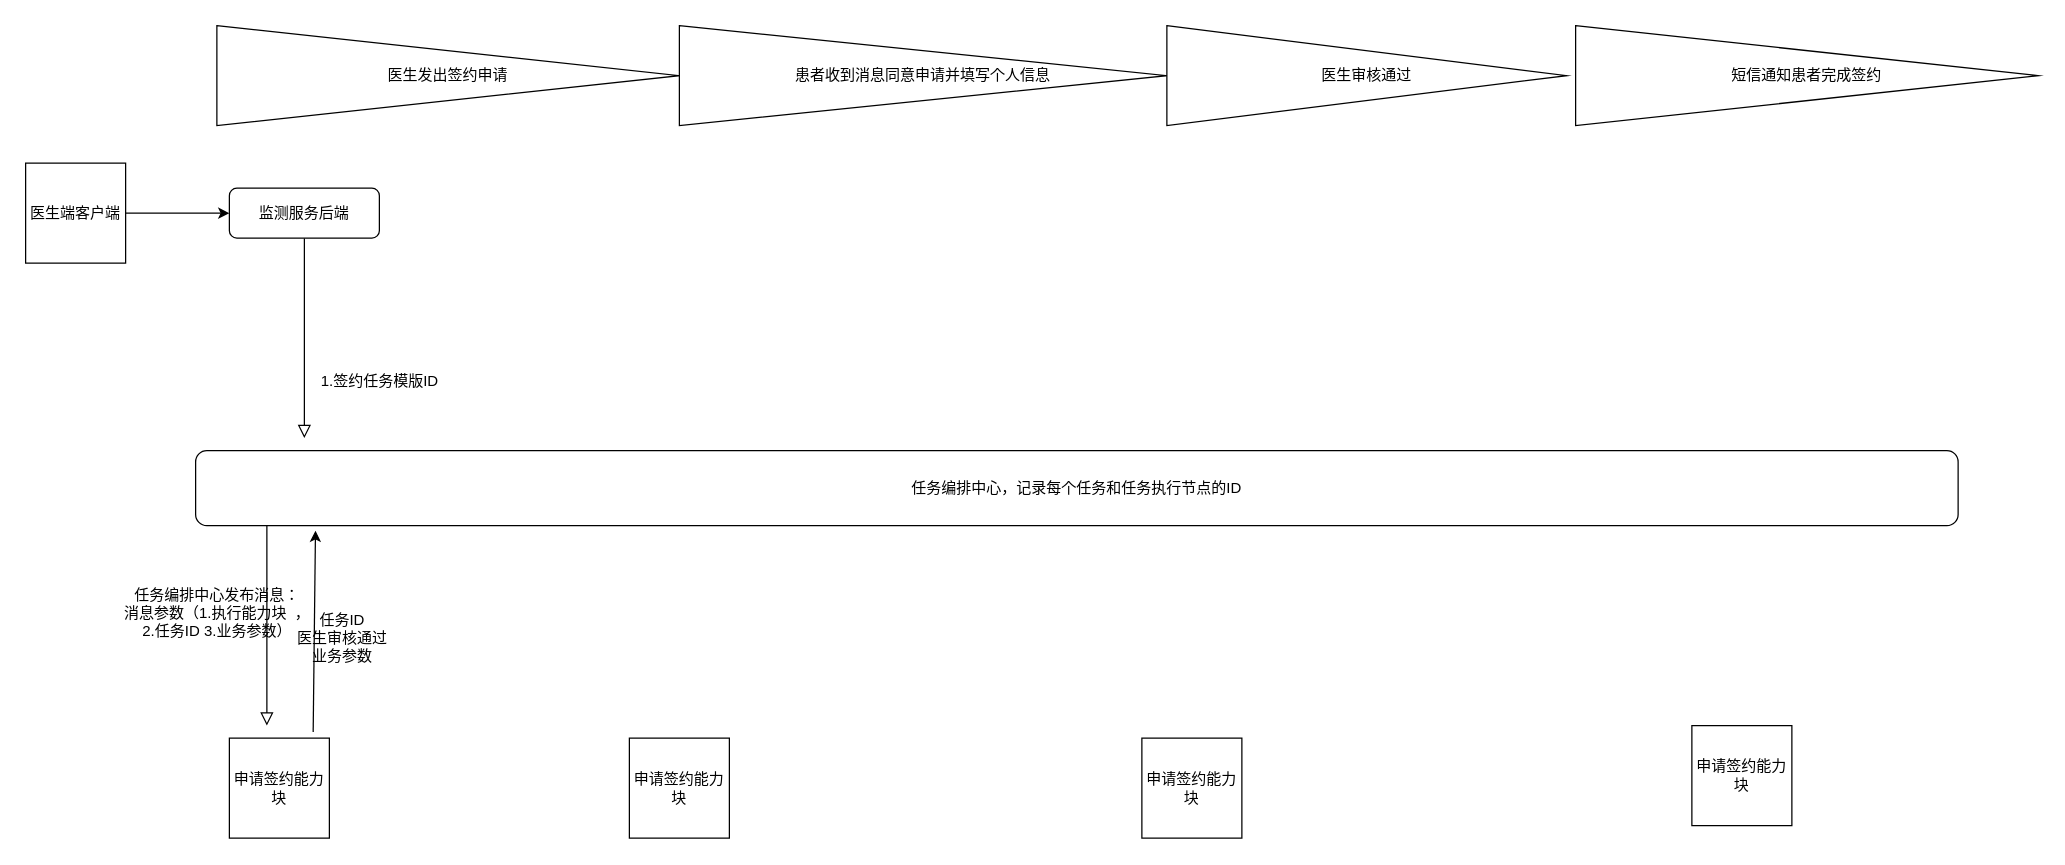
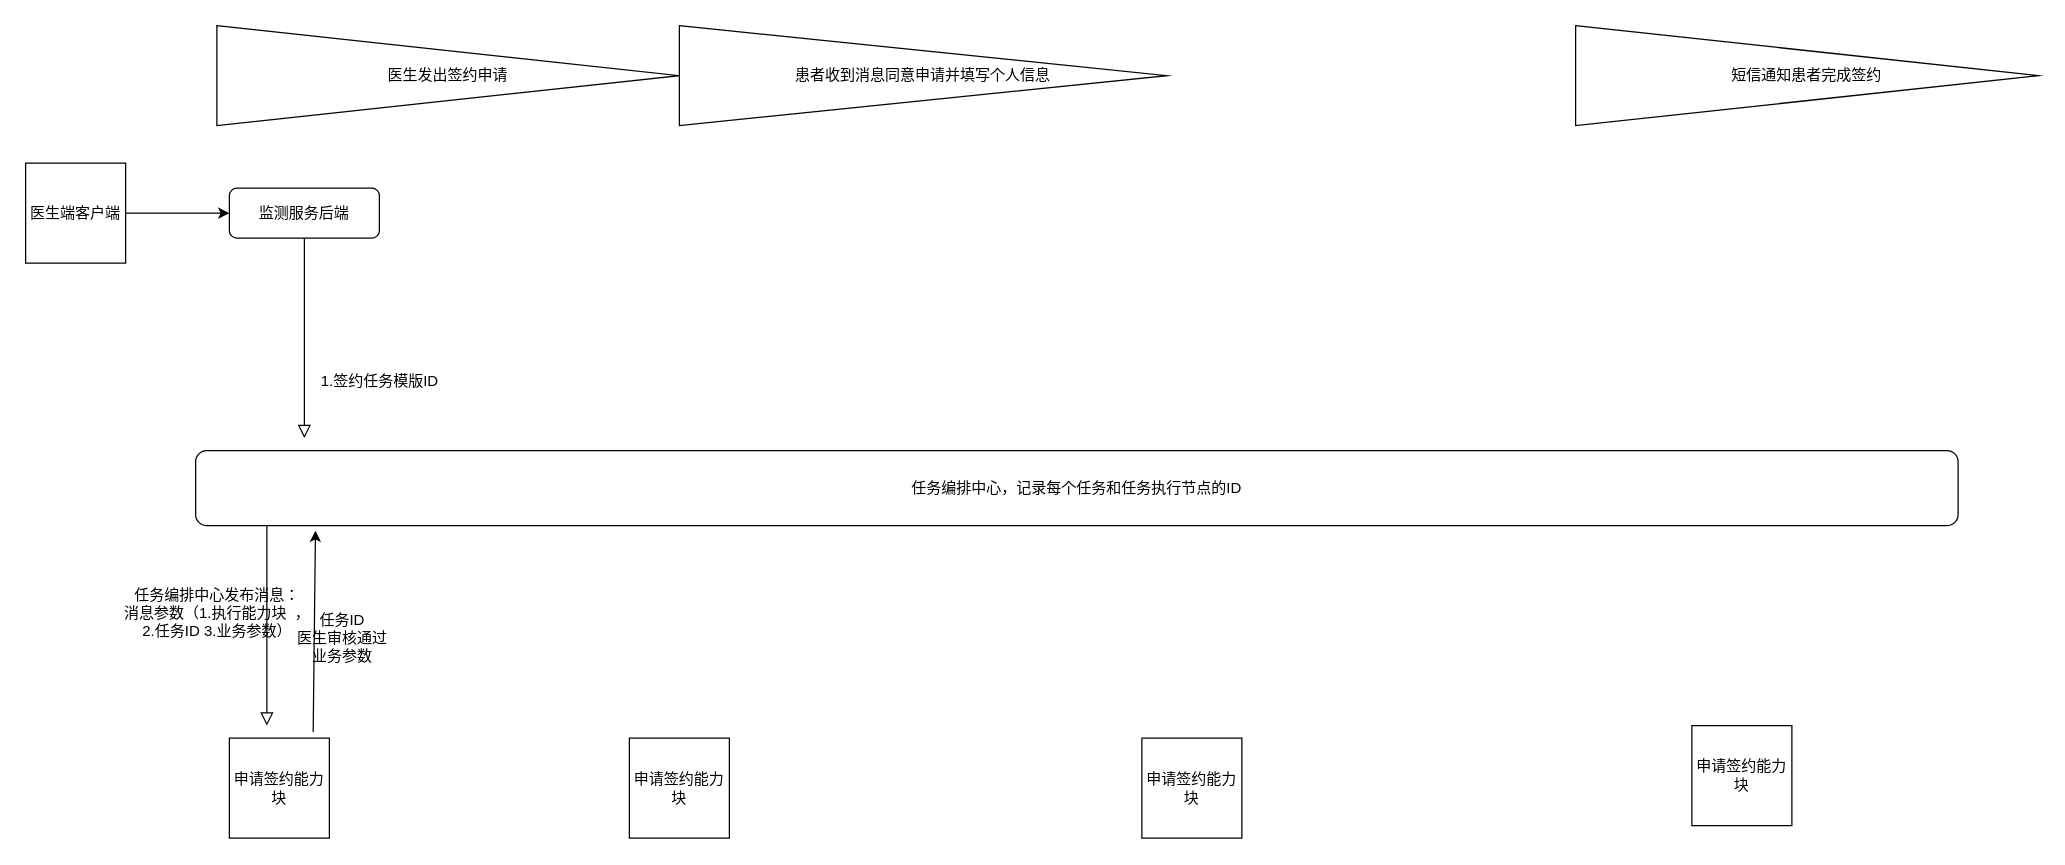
node "医生审核通过": removed
